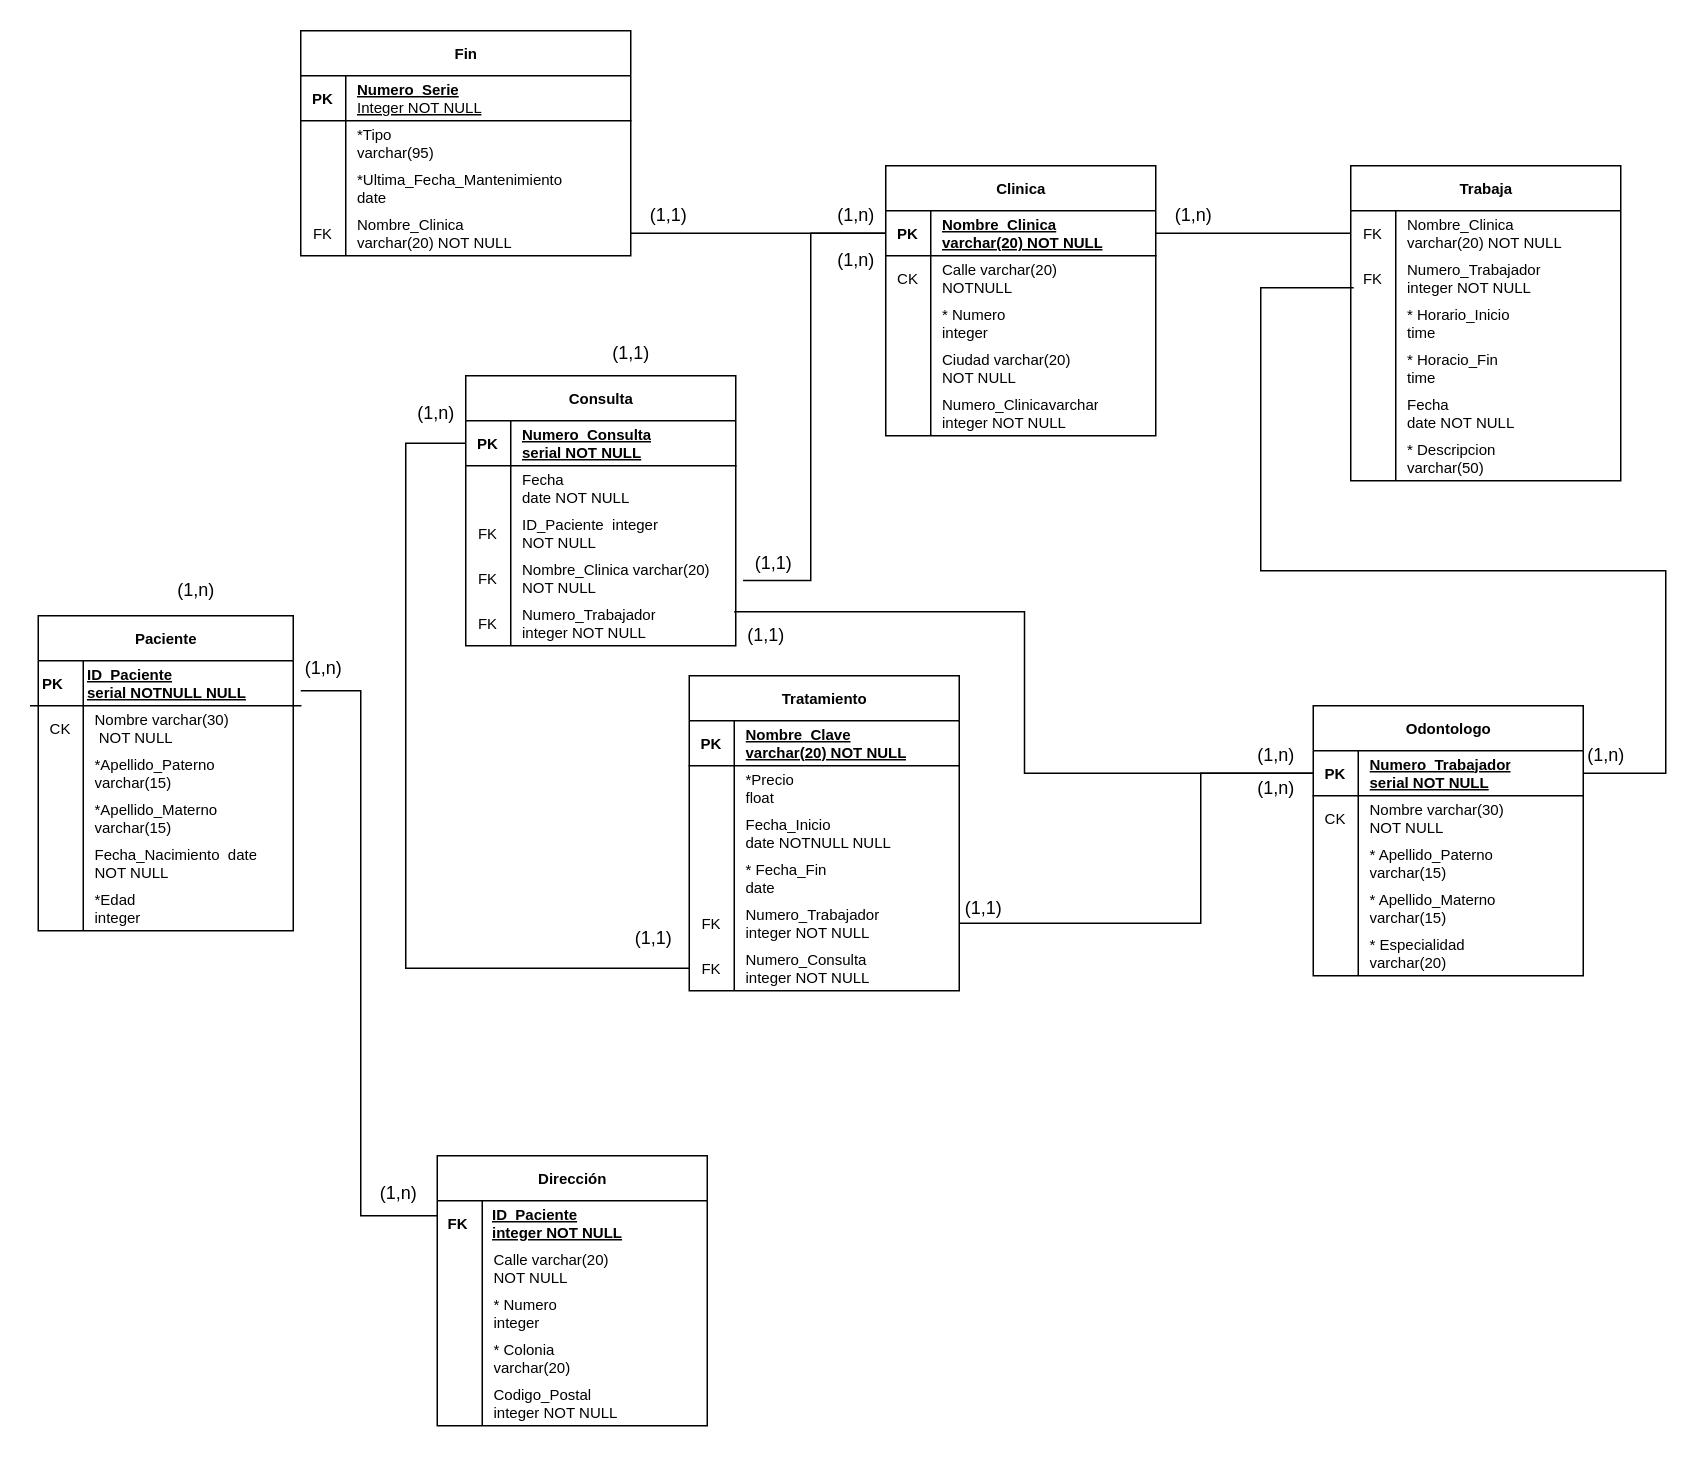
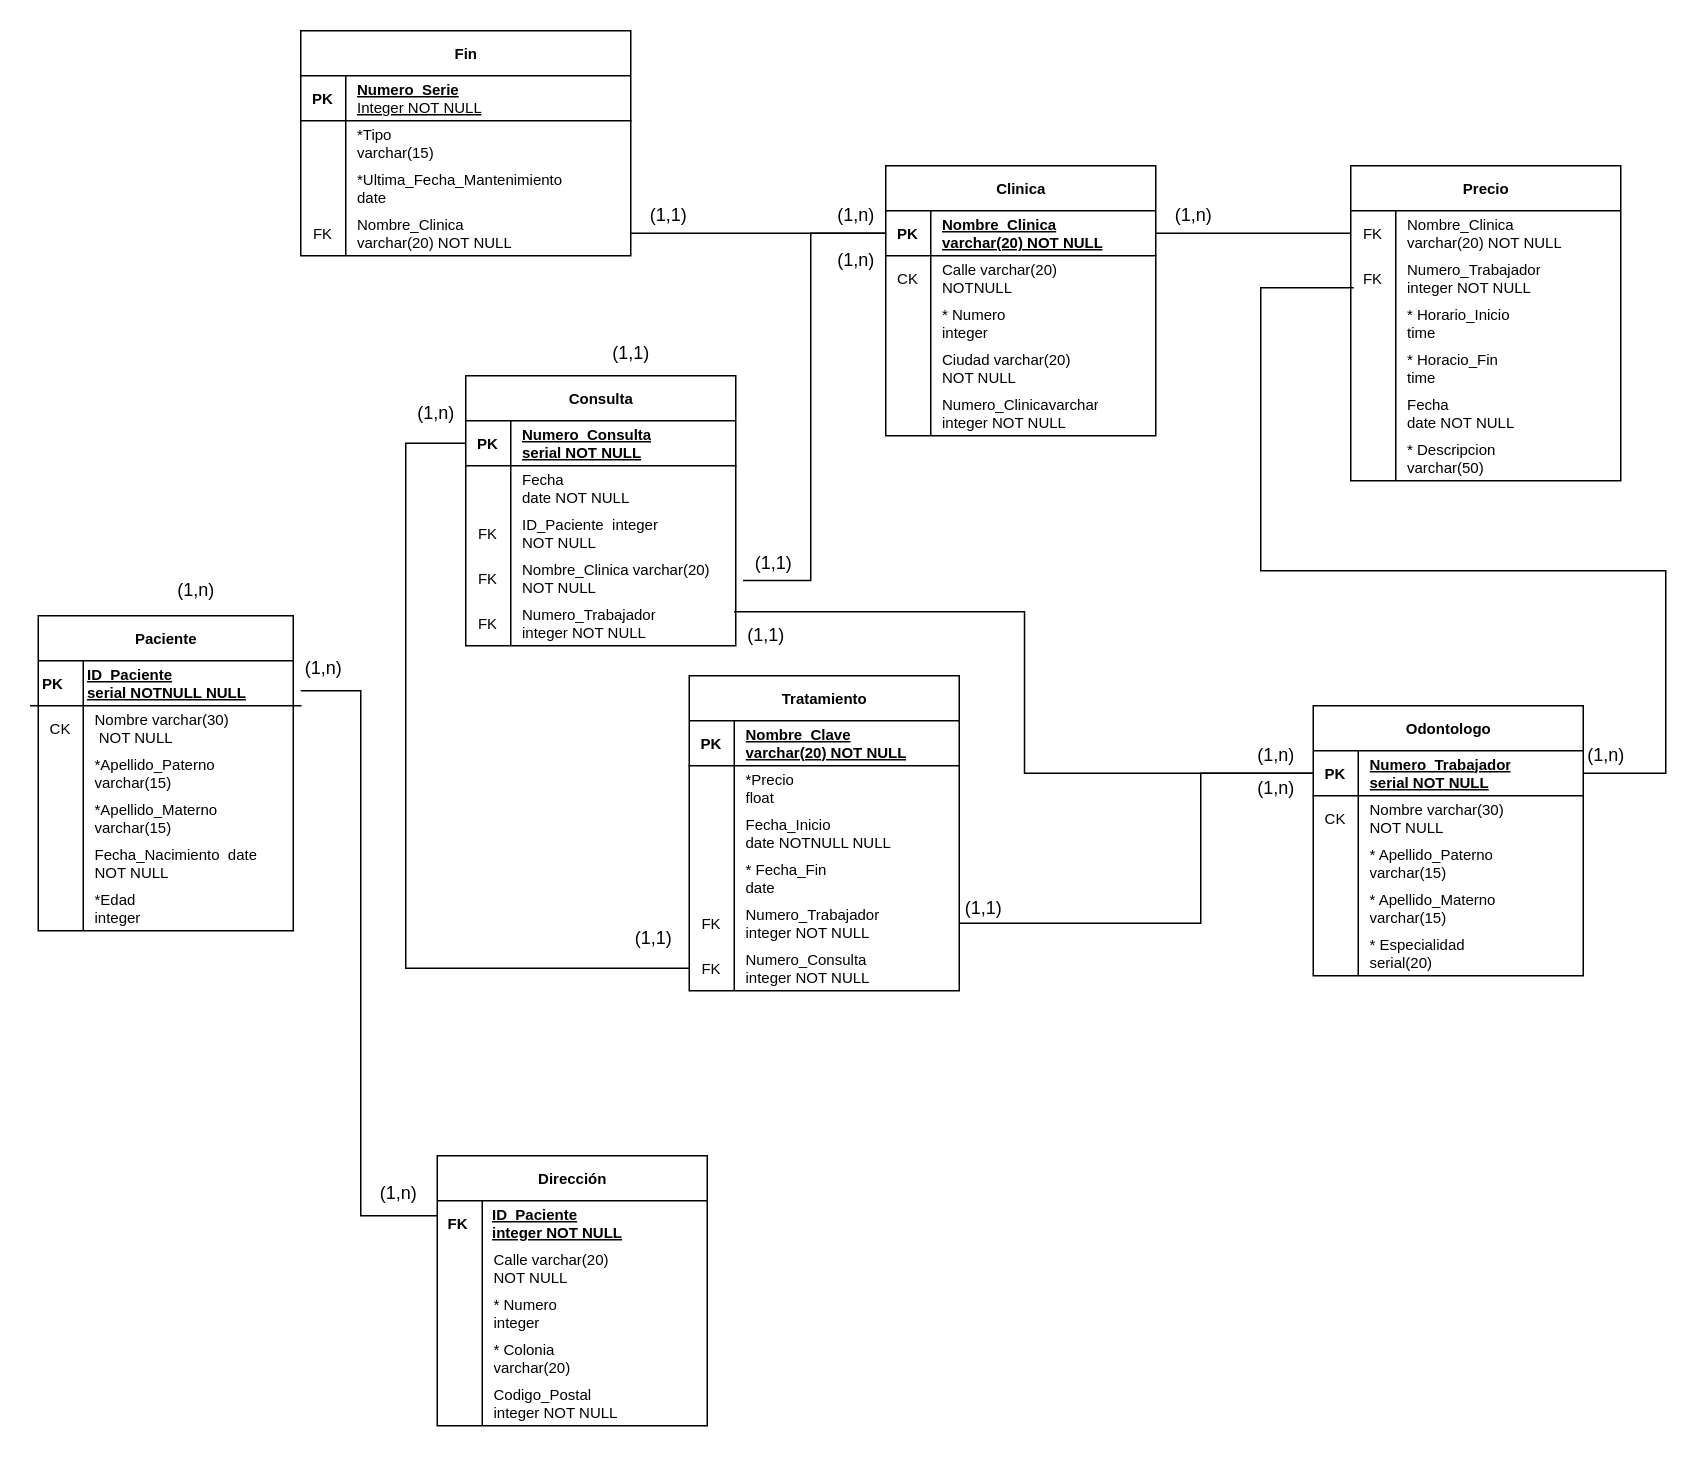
node "*Tipo varchar(95)": label "*Tipo varchar(95)" -> "*Tipo varchar(15)"
node "Trabaja": label "Trabaja" -> "Precio"
node "* Especialidadvarchar(20)": label "* Especialidadvarchar(20)" -> "* Especialidadserial(20)"
